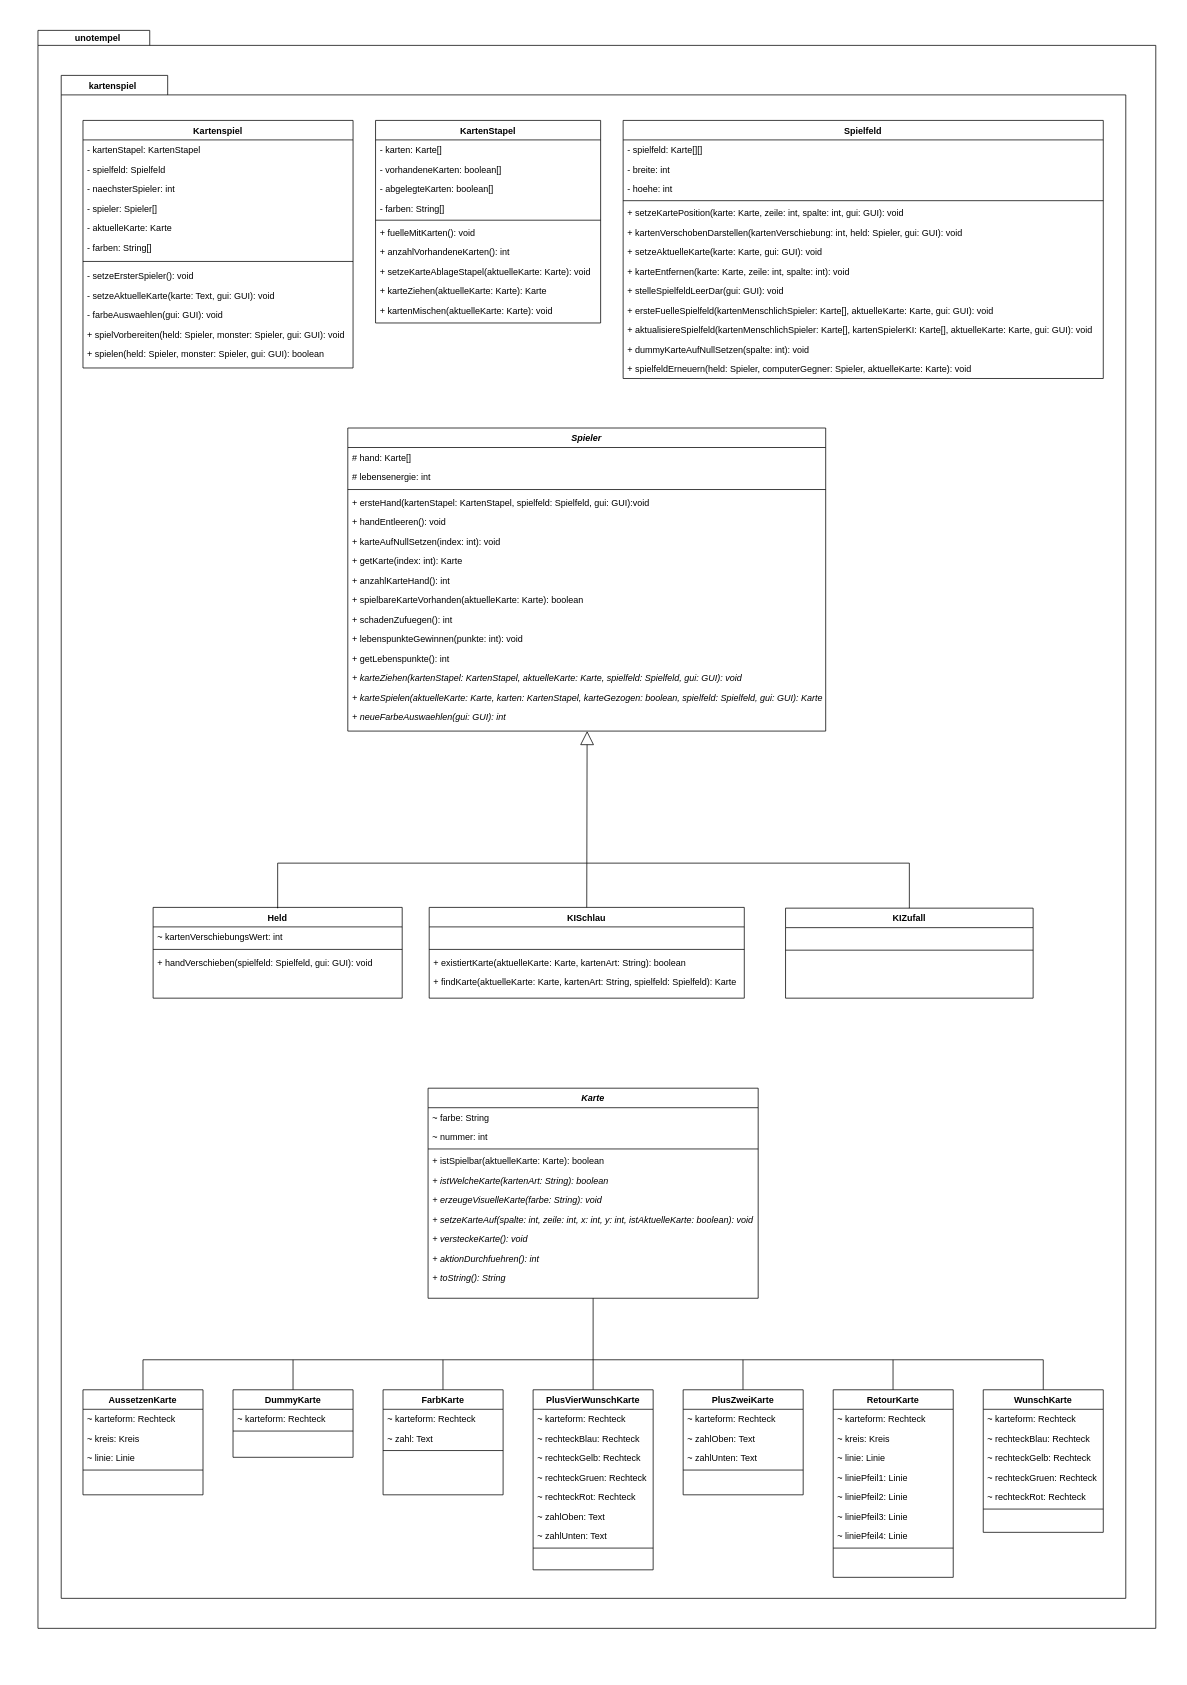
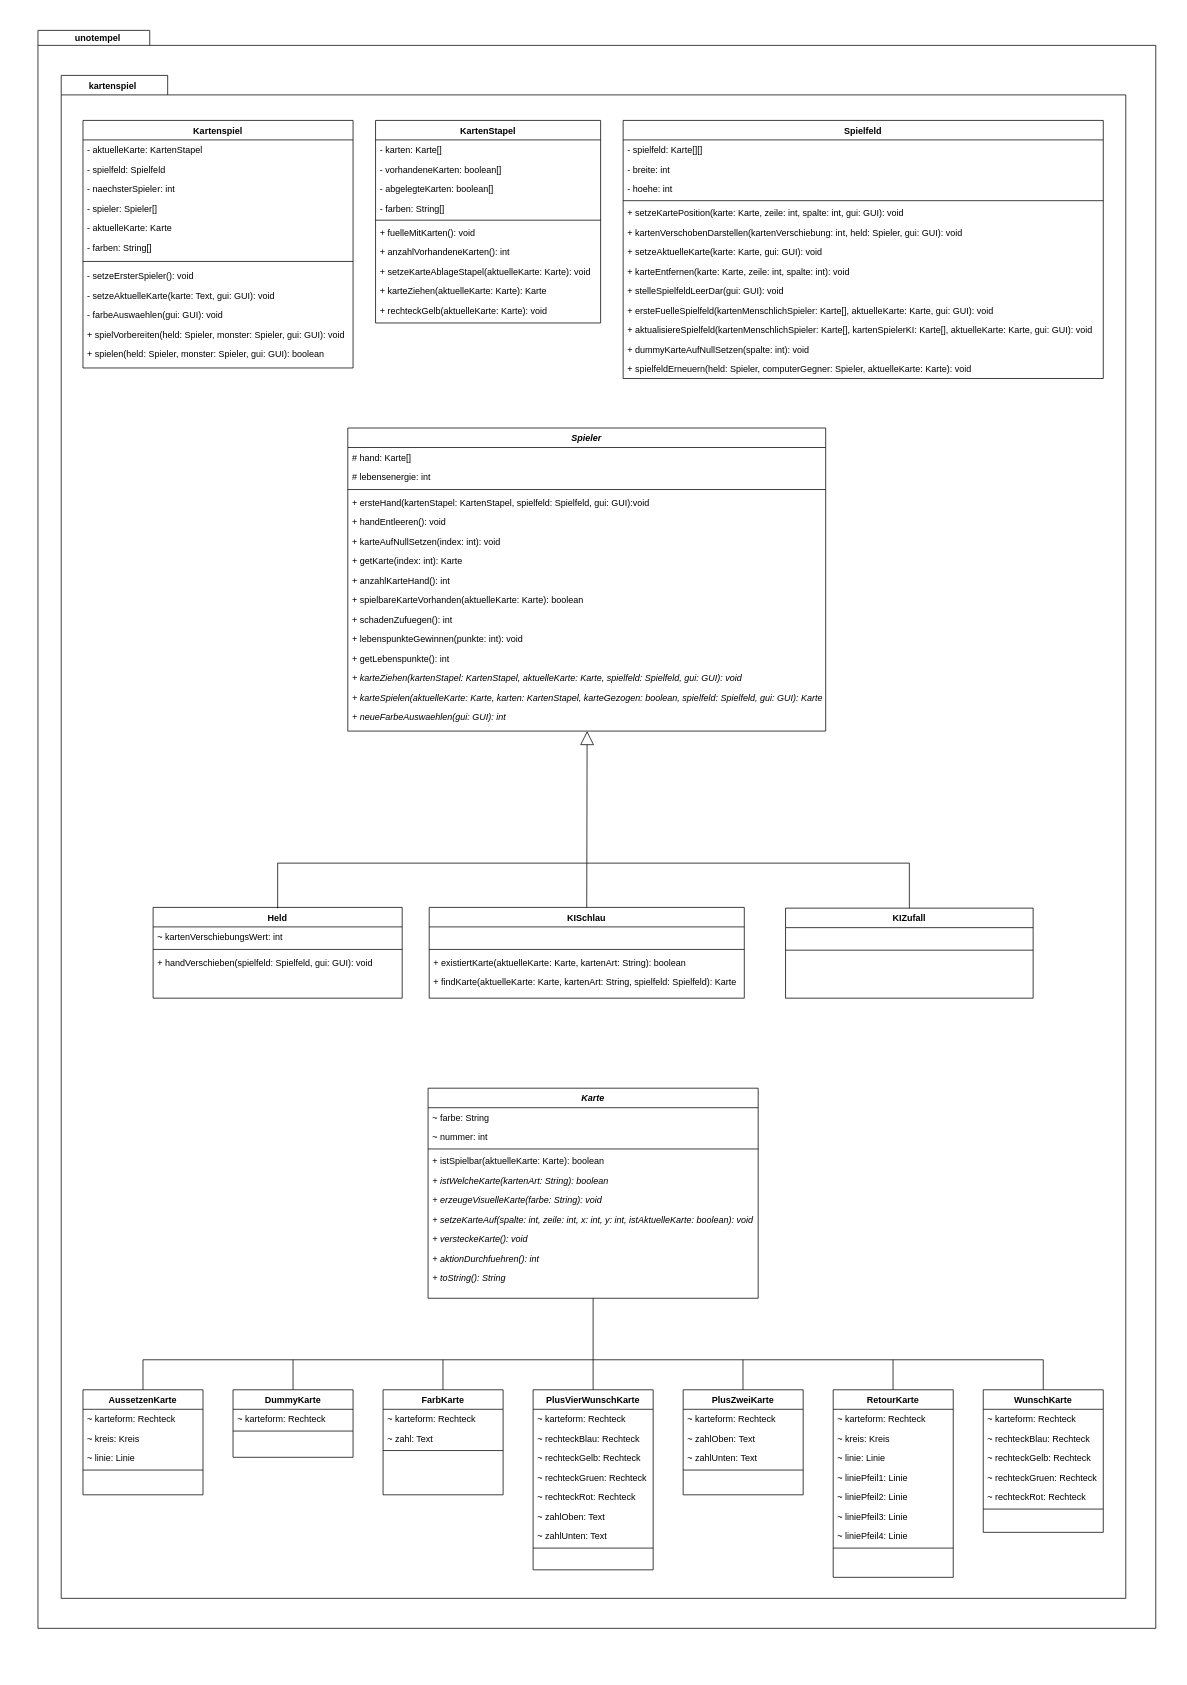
node "- kartenStapel: KartenStapel": label "- kartenStapel: KartenStapel" -> "- aktuelleKarte: KartenStapel"
node "+ kartenMischen(aktuelleKarte: Karte): void": label "+ kartenMischen(aktuelleKarte: Karte): void" -> "+ rechteckGelb(aktuelleKarte: Karte): void"
